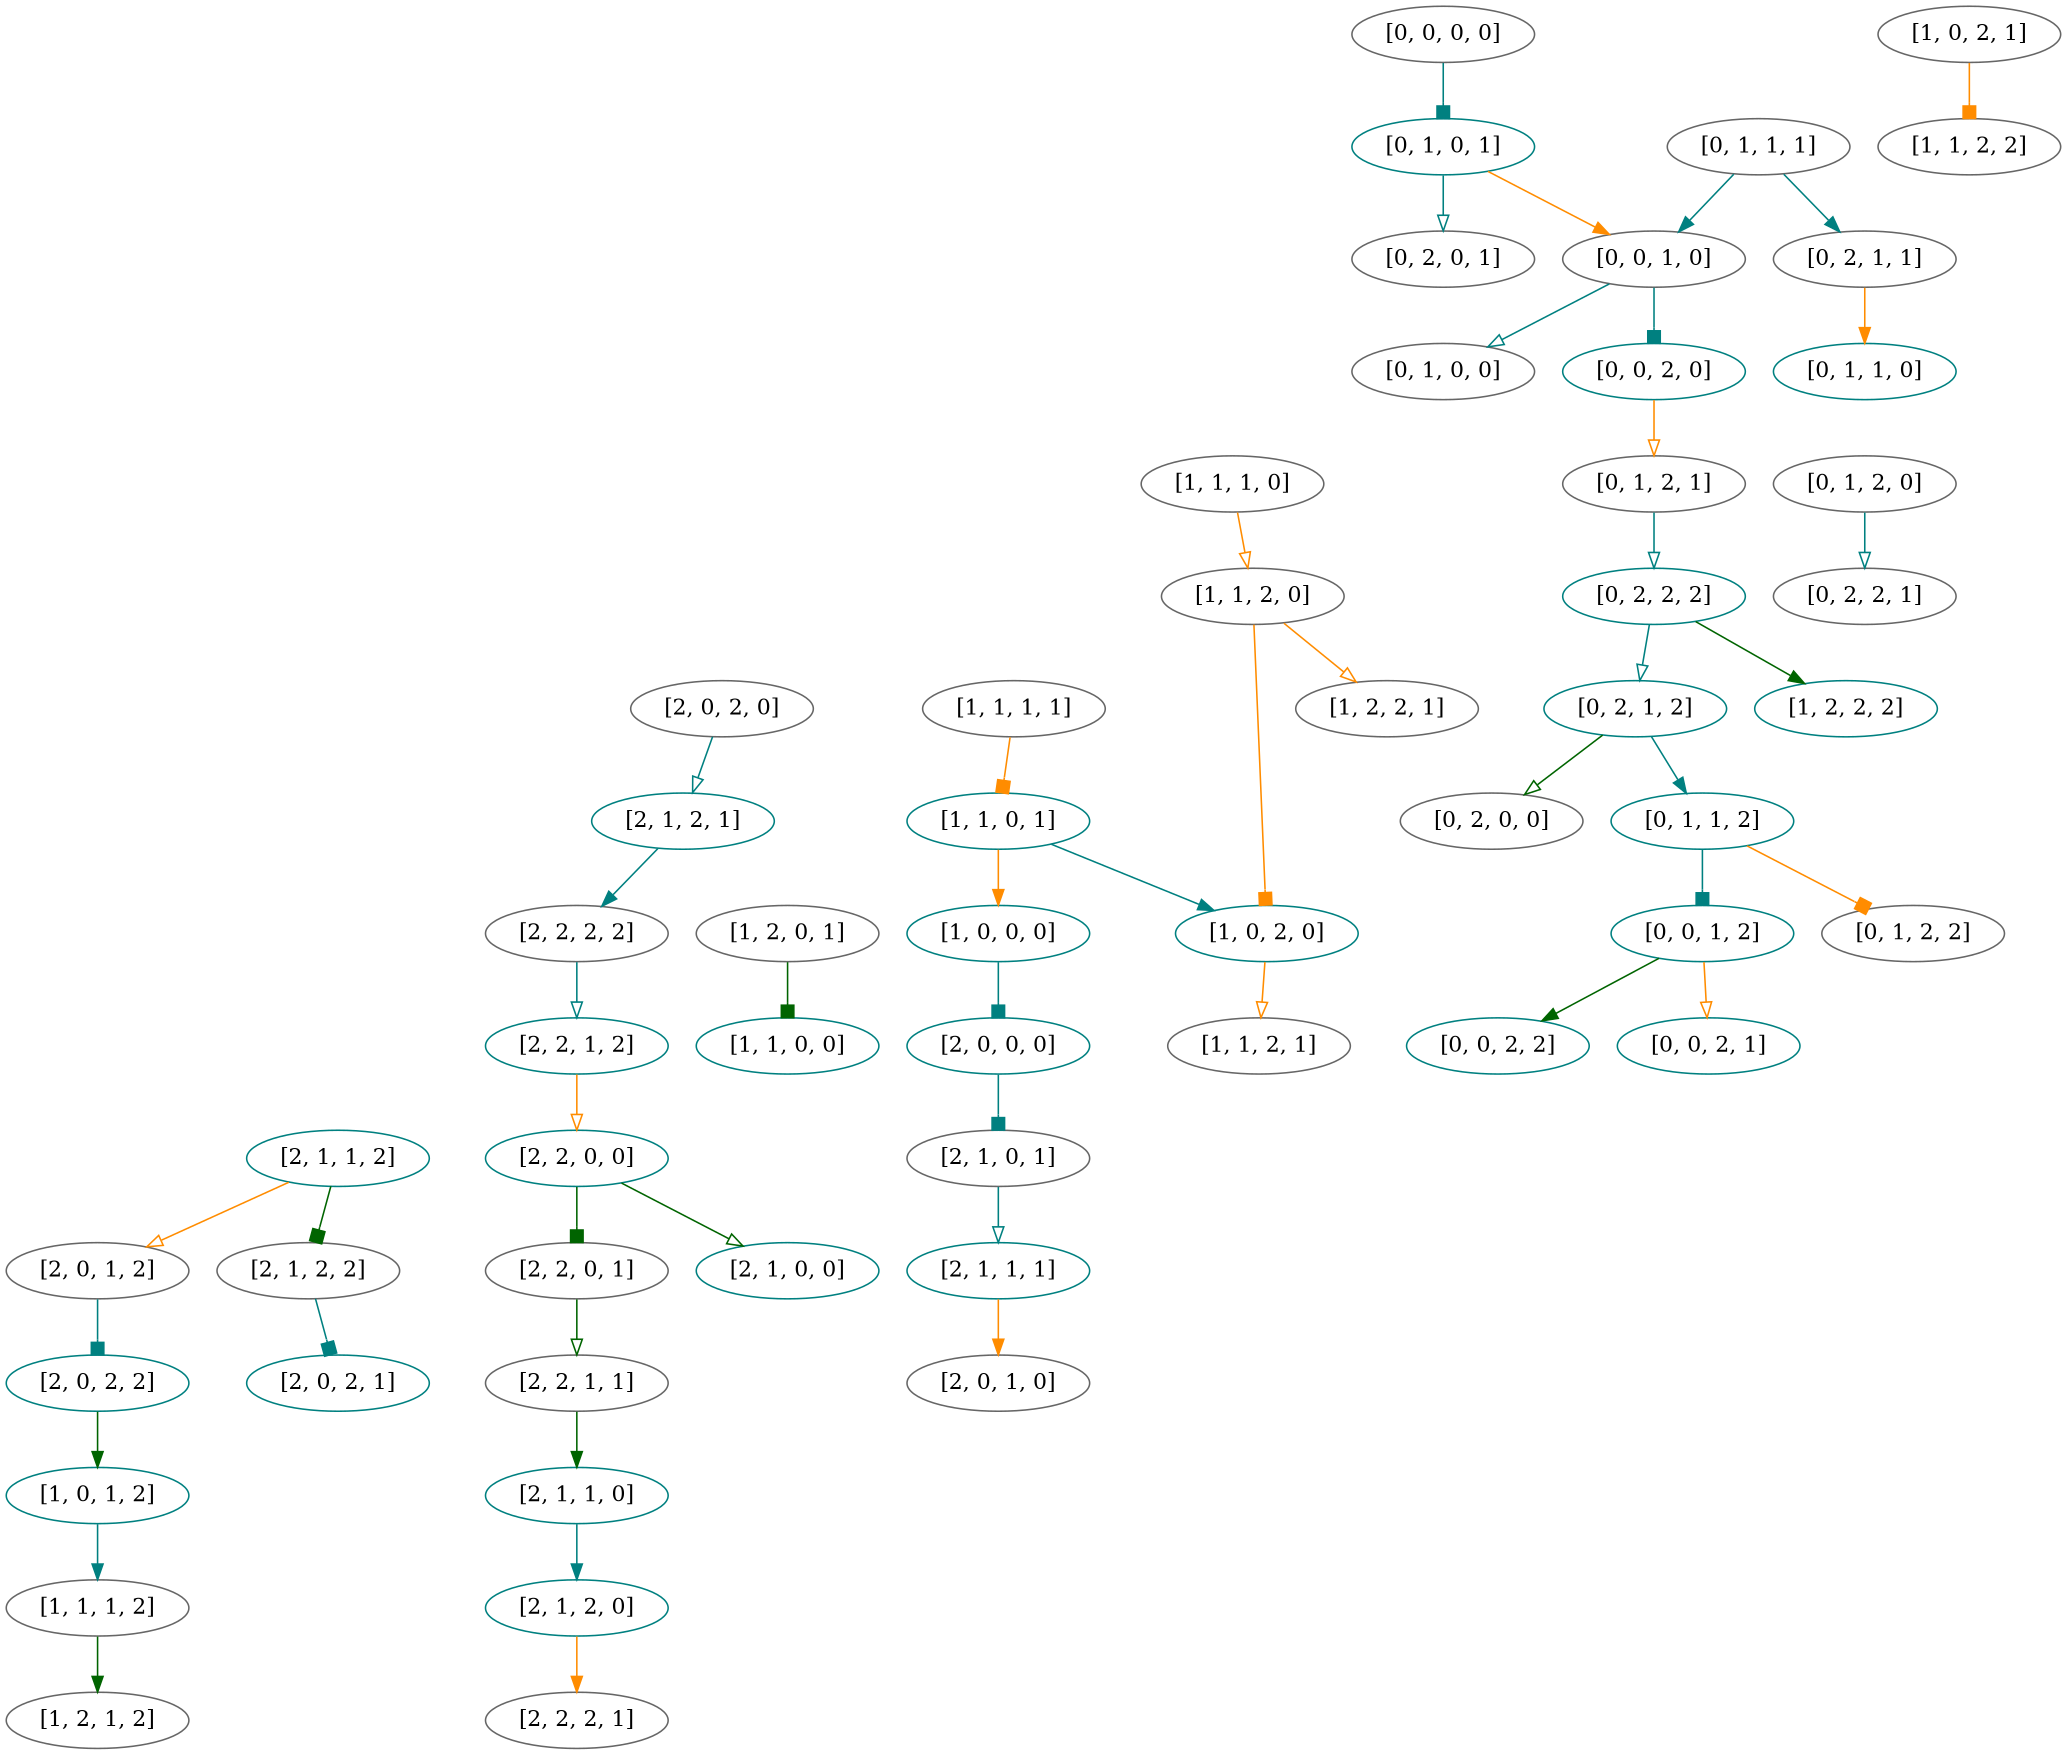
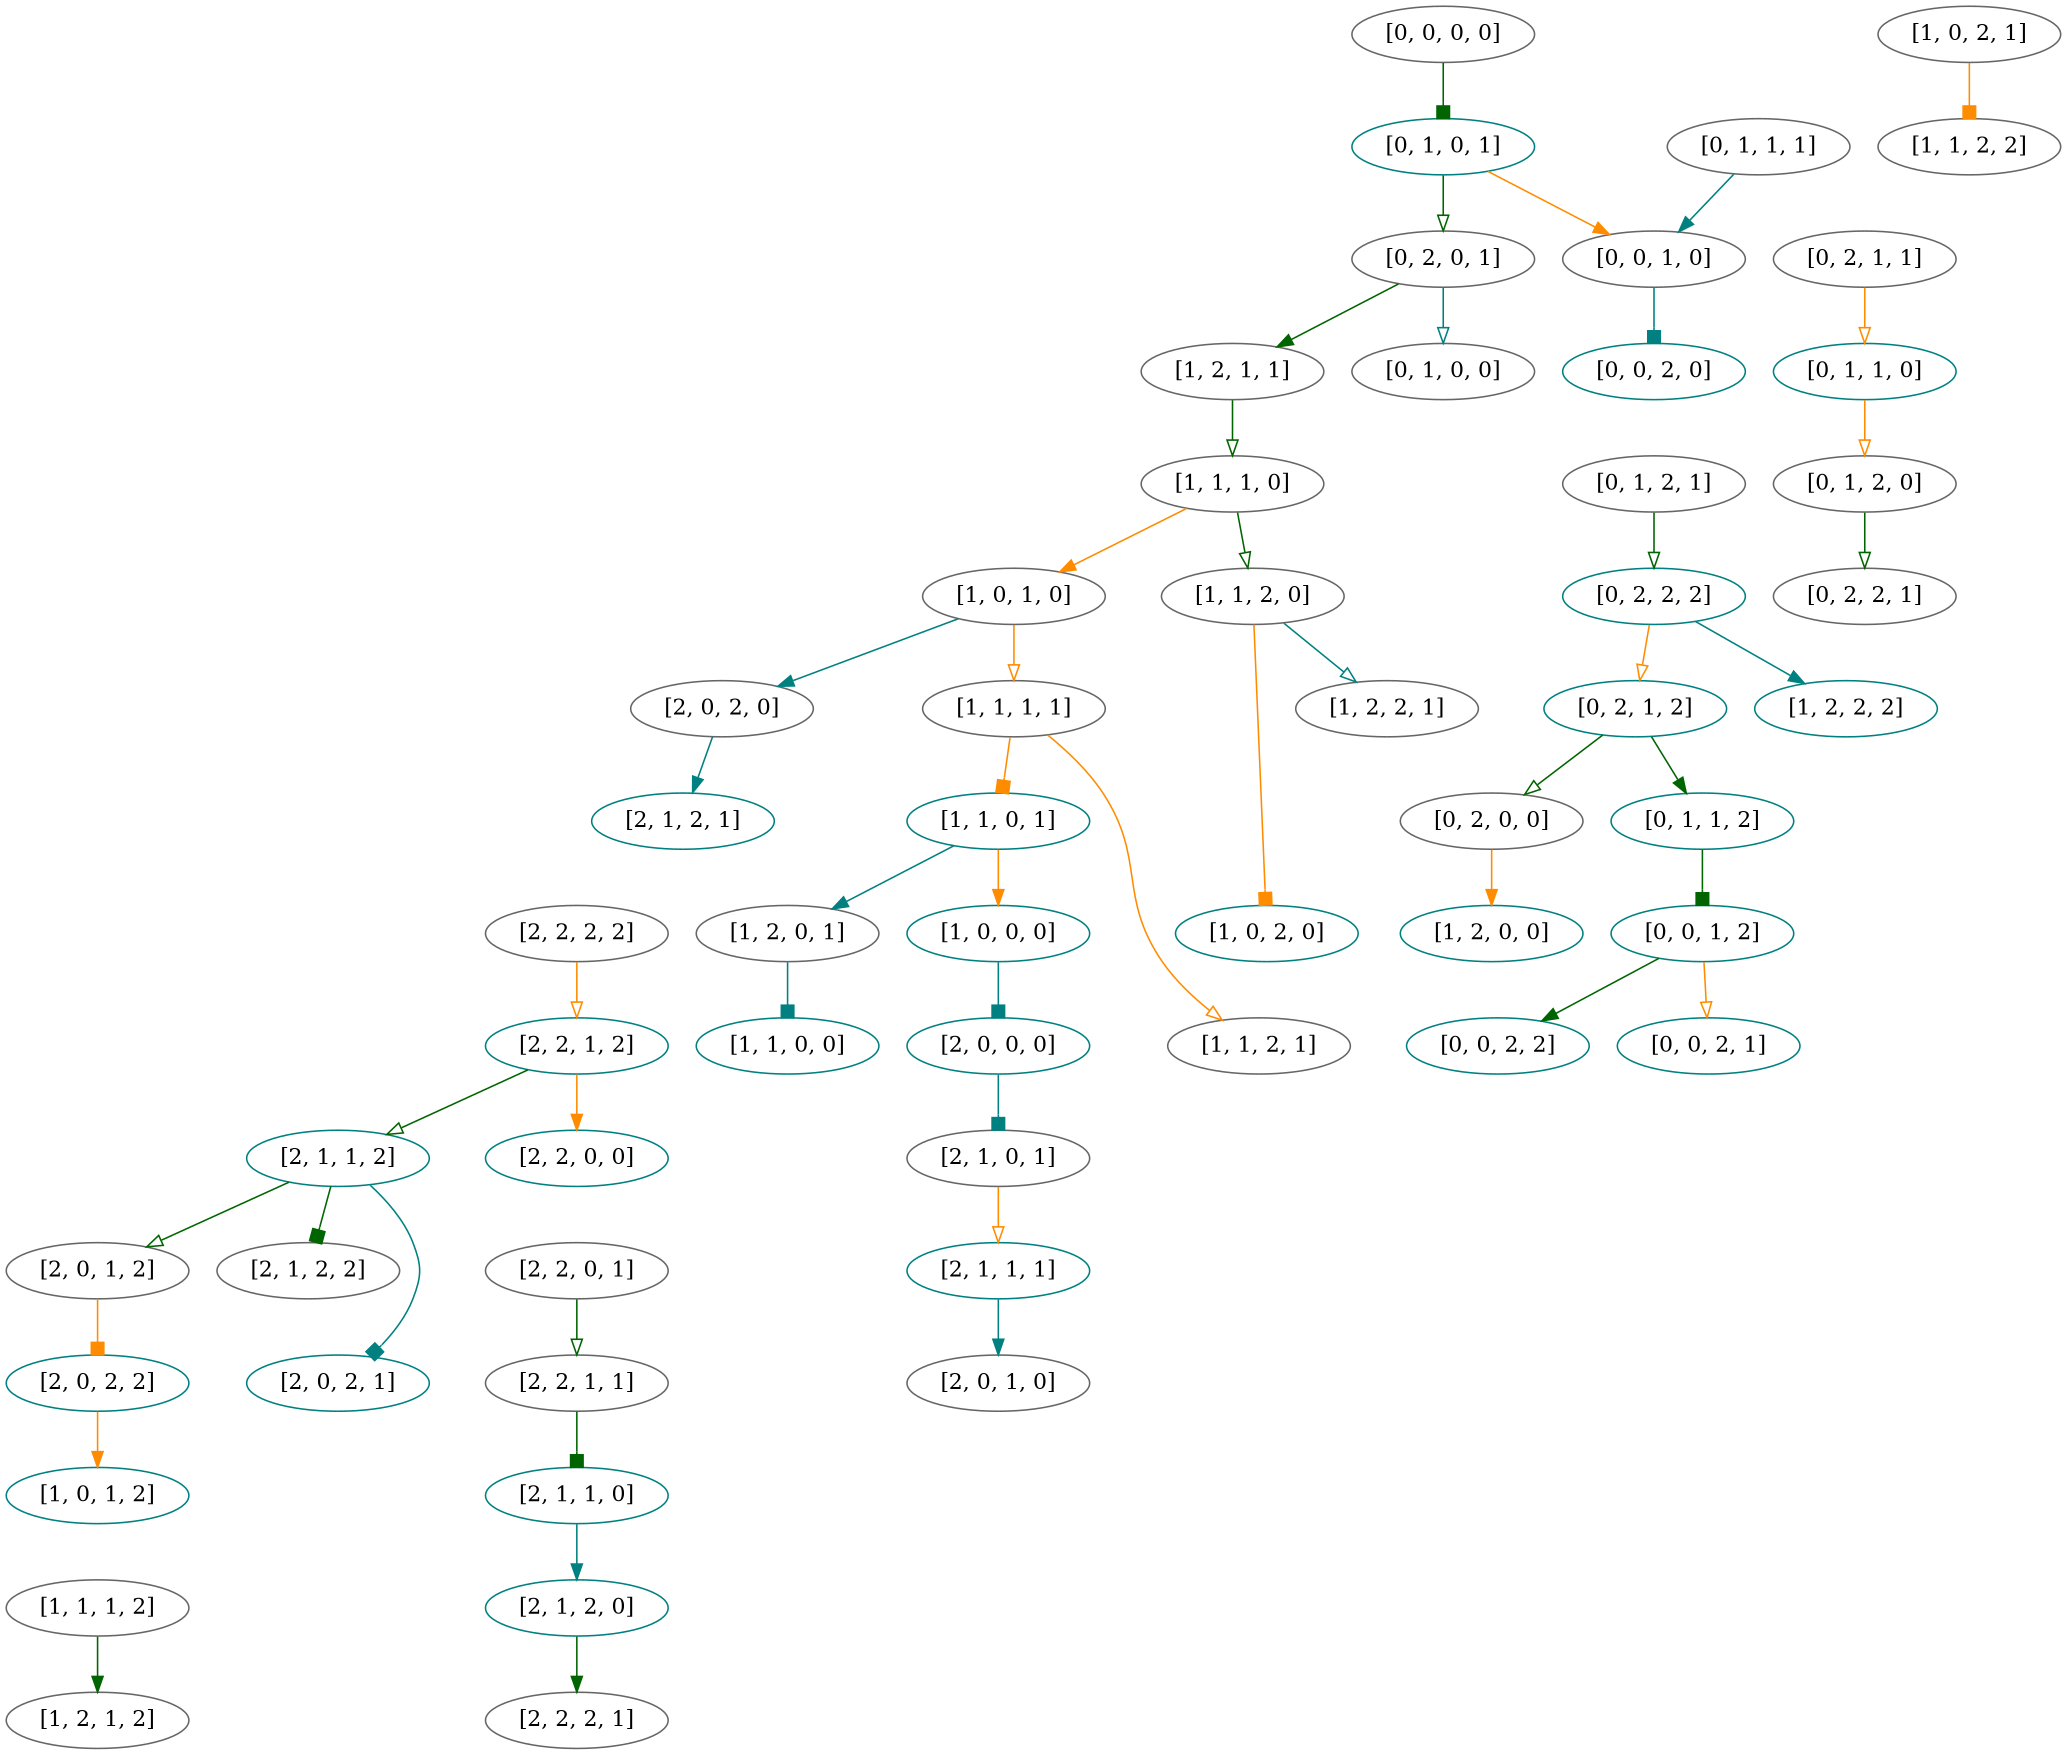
edge "[0, 0, 0, 0]" -> "[0, 1, 0, 1]": color teal -> darkgreen
edge "[0, 1, 0, 1]" -> "[0, 2, 0, 1]": color teal -> darkgreen
edge "[0, 1, 1, 1]" -> "[0, 2, 1, 1]": removed
edge "[0, 2, 1, 1]" -> "[0, 1, 1, 0]": arrowhead normal -> onormal
edge "[0, 0, 1, 0]" -> "[0, 1, 0, 0]": now "[0, 2, 0, 1]" -> "[0, 1, 0, 0]"
node "[1, 2, 1, 1]": added
edge "[0, 0, 2, 0]" -> "[0, 1, 2, 1]": removed
edge "[0, 1, 1, 0]" -> "[0, 1, 2, 0]": added
edge "[1, 1, 1, 0]" -> "[1, 1, 2, 0]": color darkorange -> darkgreen
edge "[0, 1, 2, 1]" -> "[0, 2, 2, 2]": color teal -> darkgreen
edge "[0, 1, 2, 0]" -> "[0, 2, 2, 1]": color teal -> darkgreen
node "[1, 0, 1, 0]": added
edge "[0, 2, 2, 2]" -> "[0, 2, 1, 2]": color teal -> darkorange
edge "[1, 1, 2, 0]" -> "[1, 2, 2, 1]": color darkorange -> teal
edge "[0, 2, 2, 2]" -> "[1, 2, 2, 2]": color darkgreen -> teal
edge "[2, 0, 2, 0]" -> "[2, 1, 2, 1]": arrowhead onormal -> normal
edge "[0, 2, 1, 2]" -> "[0, 1, 1, 2]": color teal -> darkgreen
edge "[0, 1, 1, 2]" -> "[0, 0, 1, 2]": color teal -> darkgreen
edge "[2, 1, 2, 1]" -> "[2, 2, 2, 2]": removed
edge "[1, 1, 0, 1]" -> "[1, 0, 2, 0]": now "[1, 1, 0, 1]" -> "[1, 2, 0, 1]"
node "[1, 2, 0, 0]": added
node "[0, 1, 2, 2]": removed
edge "[2, 2, 2, 2]" -> "[2, 2, 1, 2]": color teal -> darkorange
edge "[1, 2, 0, 1]" -> "[1, 1, 0, 0]": color darkgreen -> teal
edge "[1, 0, 2, 0]" -> "[1, 1, 2, 1]": now "[1, 1, 1, 1]" -> "[1, 1, 2, 1]"
edge "[2, 2, 1, 2]" -> "[2, 2, 0, 0]": arrowhead onormal -> normal
edge "[2, 2, 1, 2]" -> "[2, 1, 1, 2]": added
edge "[2, 2, 0, 0]" -> "[2, 2, 0, 1]": removed
edge "[2, 1, 0, 1]" -> "[2, 1, 1, 1]": color teal -> darkorange
edge "[2, 1, 1, 2]" -> "[2, 0, 1, 2]": color darkorange -> darkgreen
node "[2, 1, 0, 0]": removed
edge "[2, 0, 1, 2]" -> "[2, 0, 2, 2]": color teal -> darkorange
edge "[2, 1, 2, 2]" -> "[2, 0, 2, 1]": now "[2, 1, 1, 2]" -> "[2, 0, 2, 1]"
edge "[2, 1, 1, 1]" -> "[2, 0, 1, 0]": color darkorange -> teal
edge "[2, 0, 2, 2]" -> "[1, 0, 1, 2]": color darkgreen -> darkorange
edge "[2, 2, 1, 1]" -> "[2, 1, 1, 0]": arrowhead normal -> box
edge "[1, 0, 1, 2]" -> "[1, 1, 1, 2]": removed
edge "[2, 1, 2, 0]" -> "[2, 2, 2, 1]": color darkorange -> darkgreen
